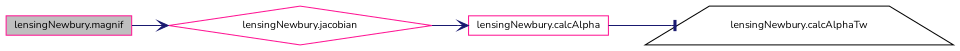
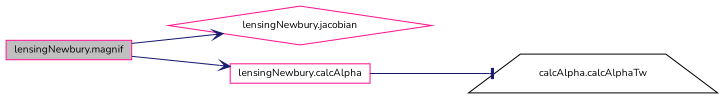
edge "lensingNewbury.jacobian" -> "lensingNewbury.calcAlpha": now "lensingNewbury.magnif" -> "lensingNewbury.calcAlpha"
node "lensingNewbury.calcAlphaTw": label "lensingNewbury.calcAlphaTw" -> "calcAlpha.calcAlphaTw"
